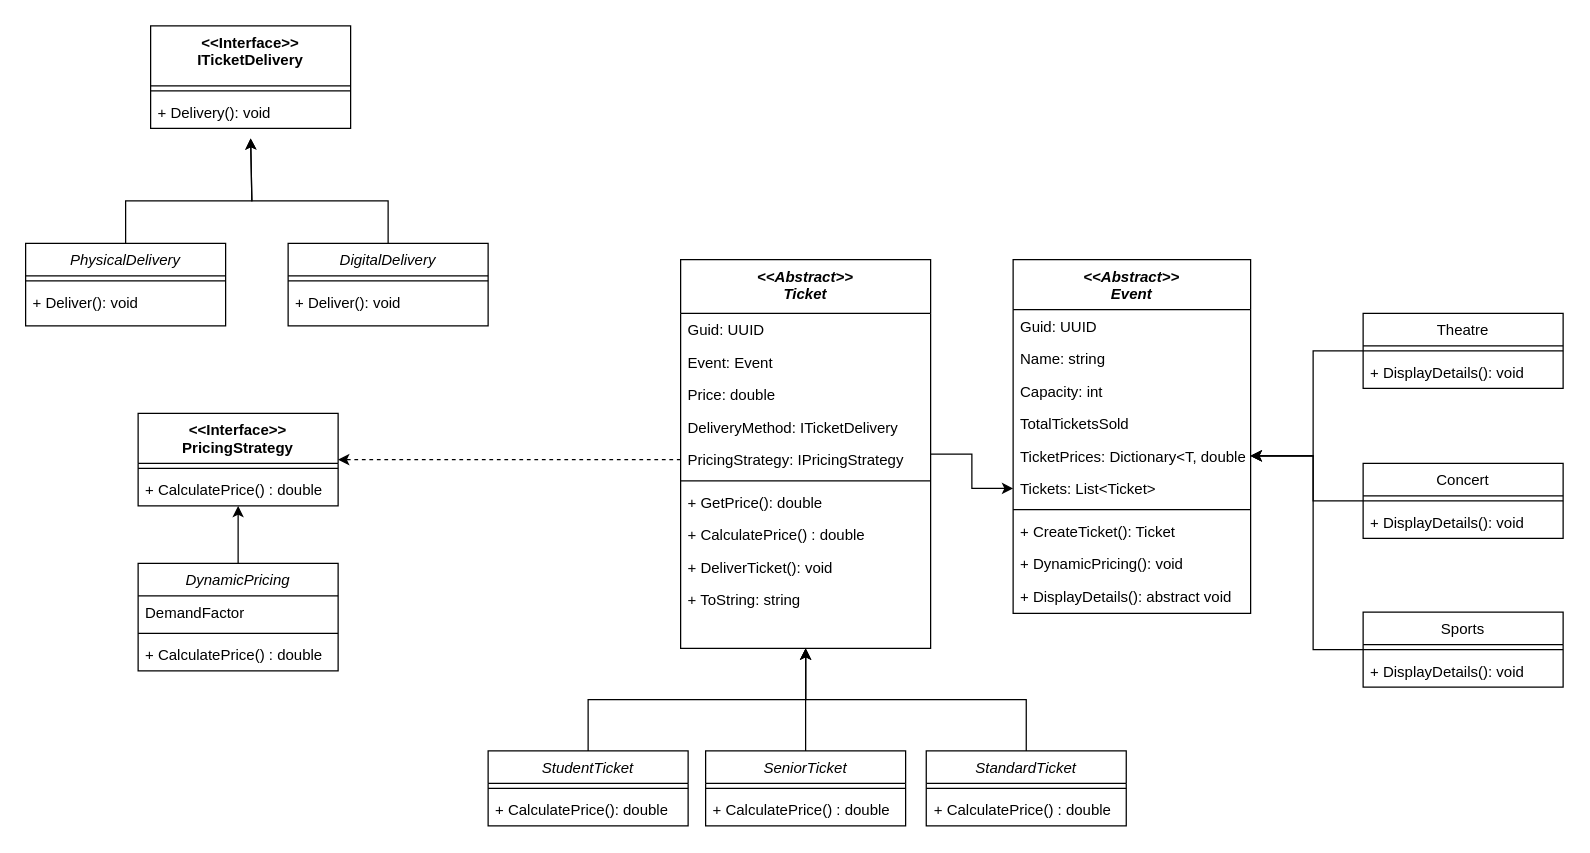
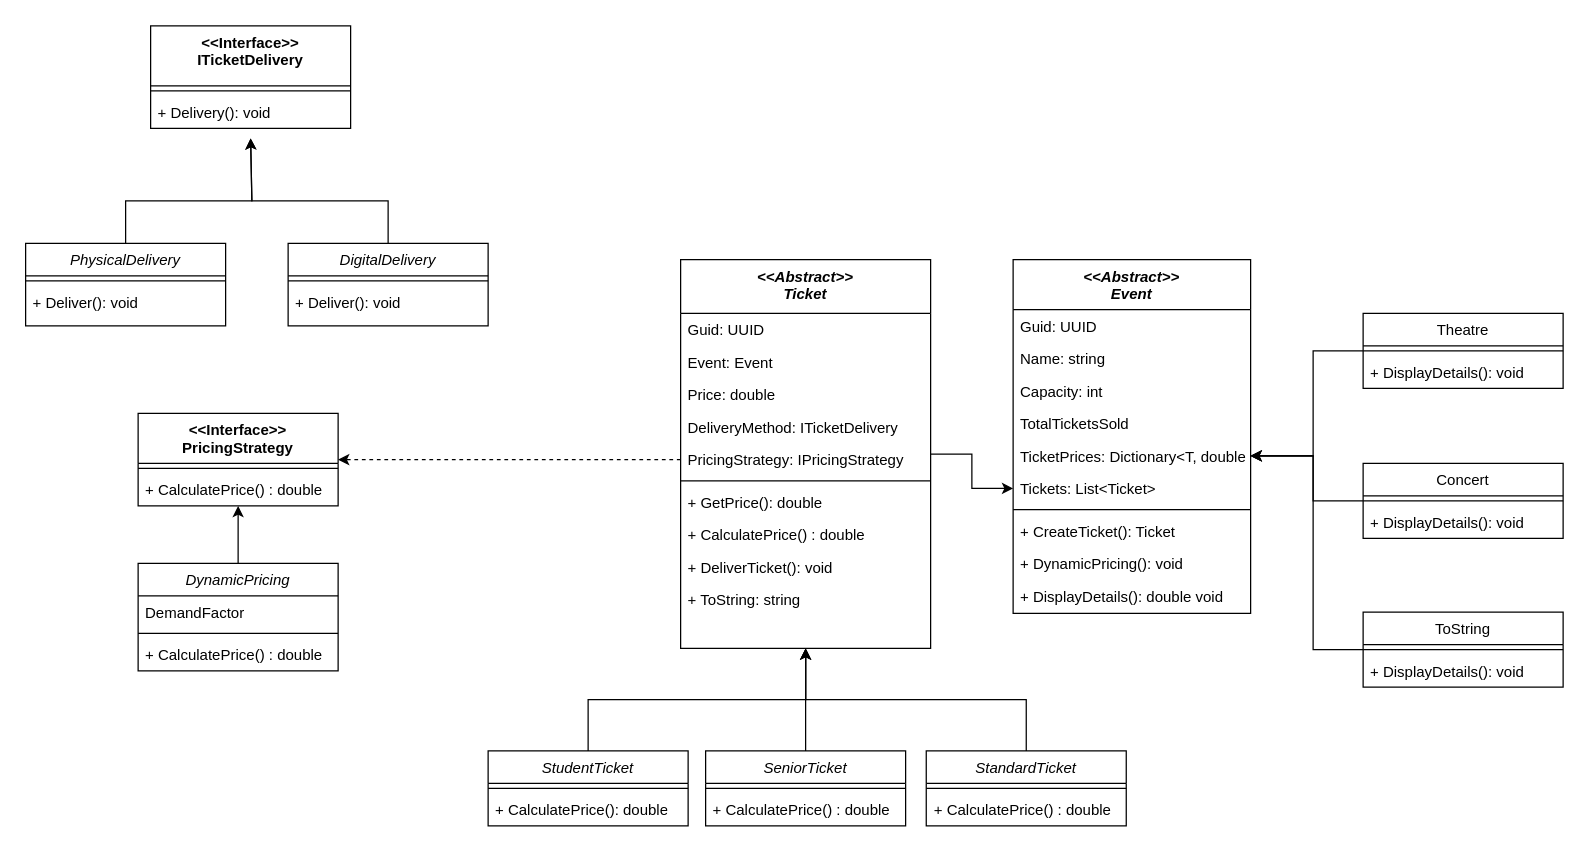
node "+ DisplayDetails(): abstract void": label "+ DisplayDetails(): abstract void" -> "+ DisplayDetails(): double void"
node "Sports": label "Sports" -> "ToString"
